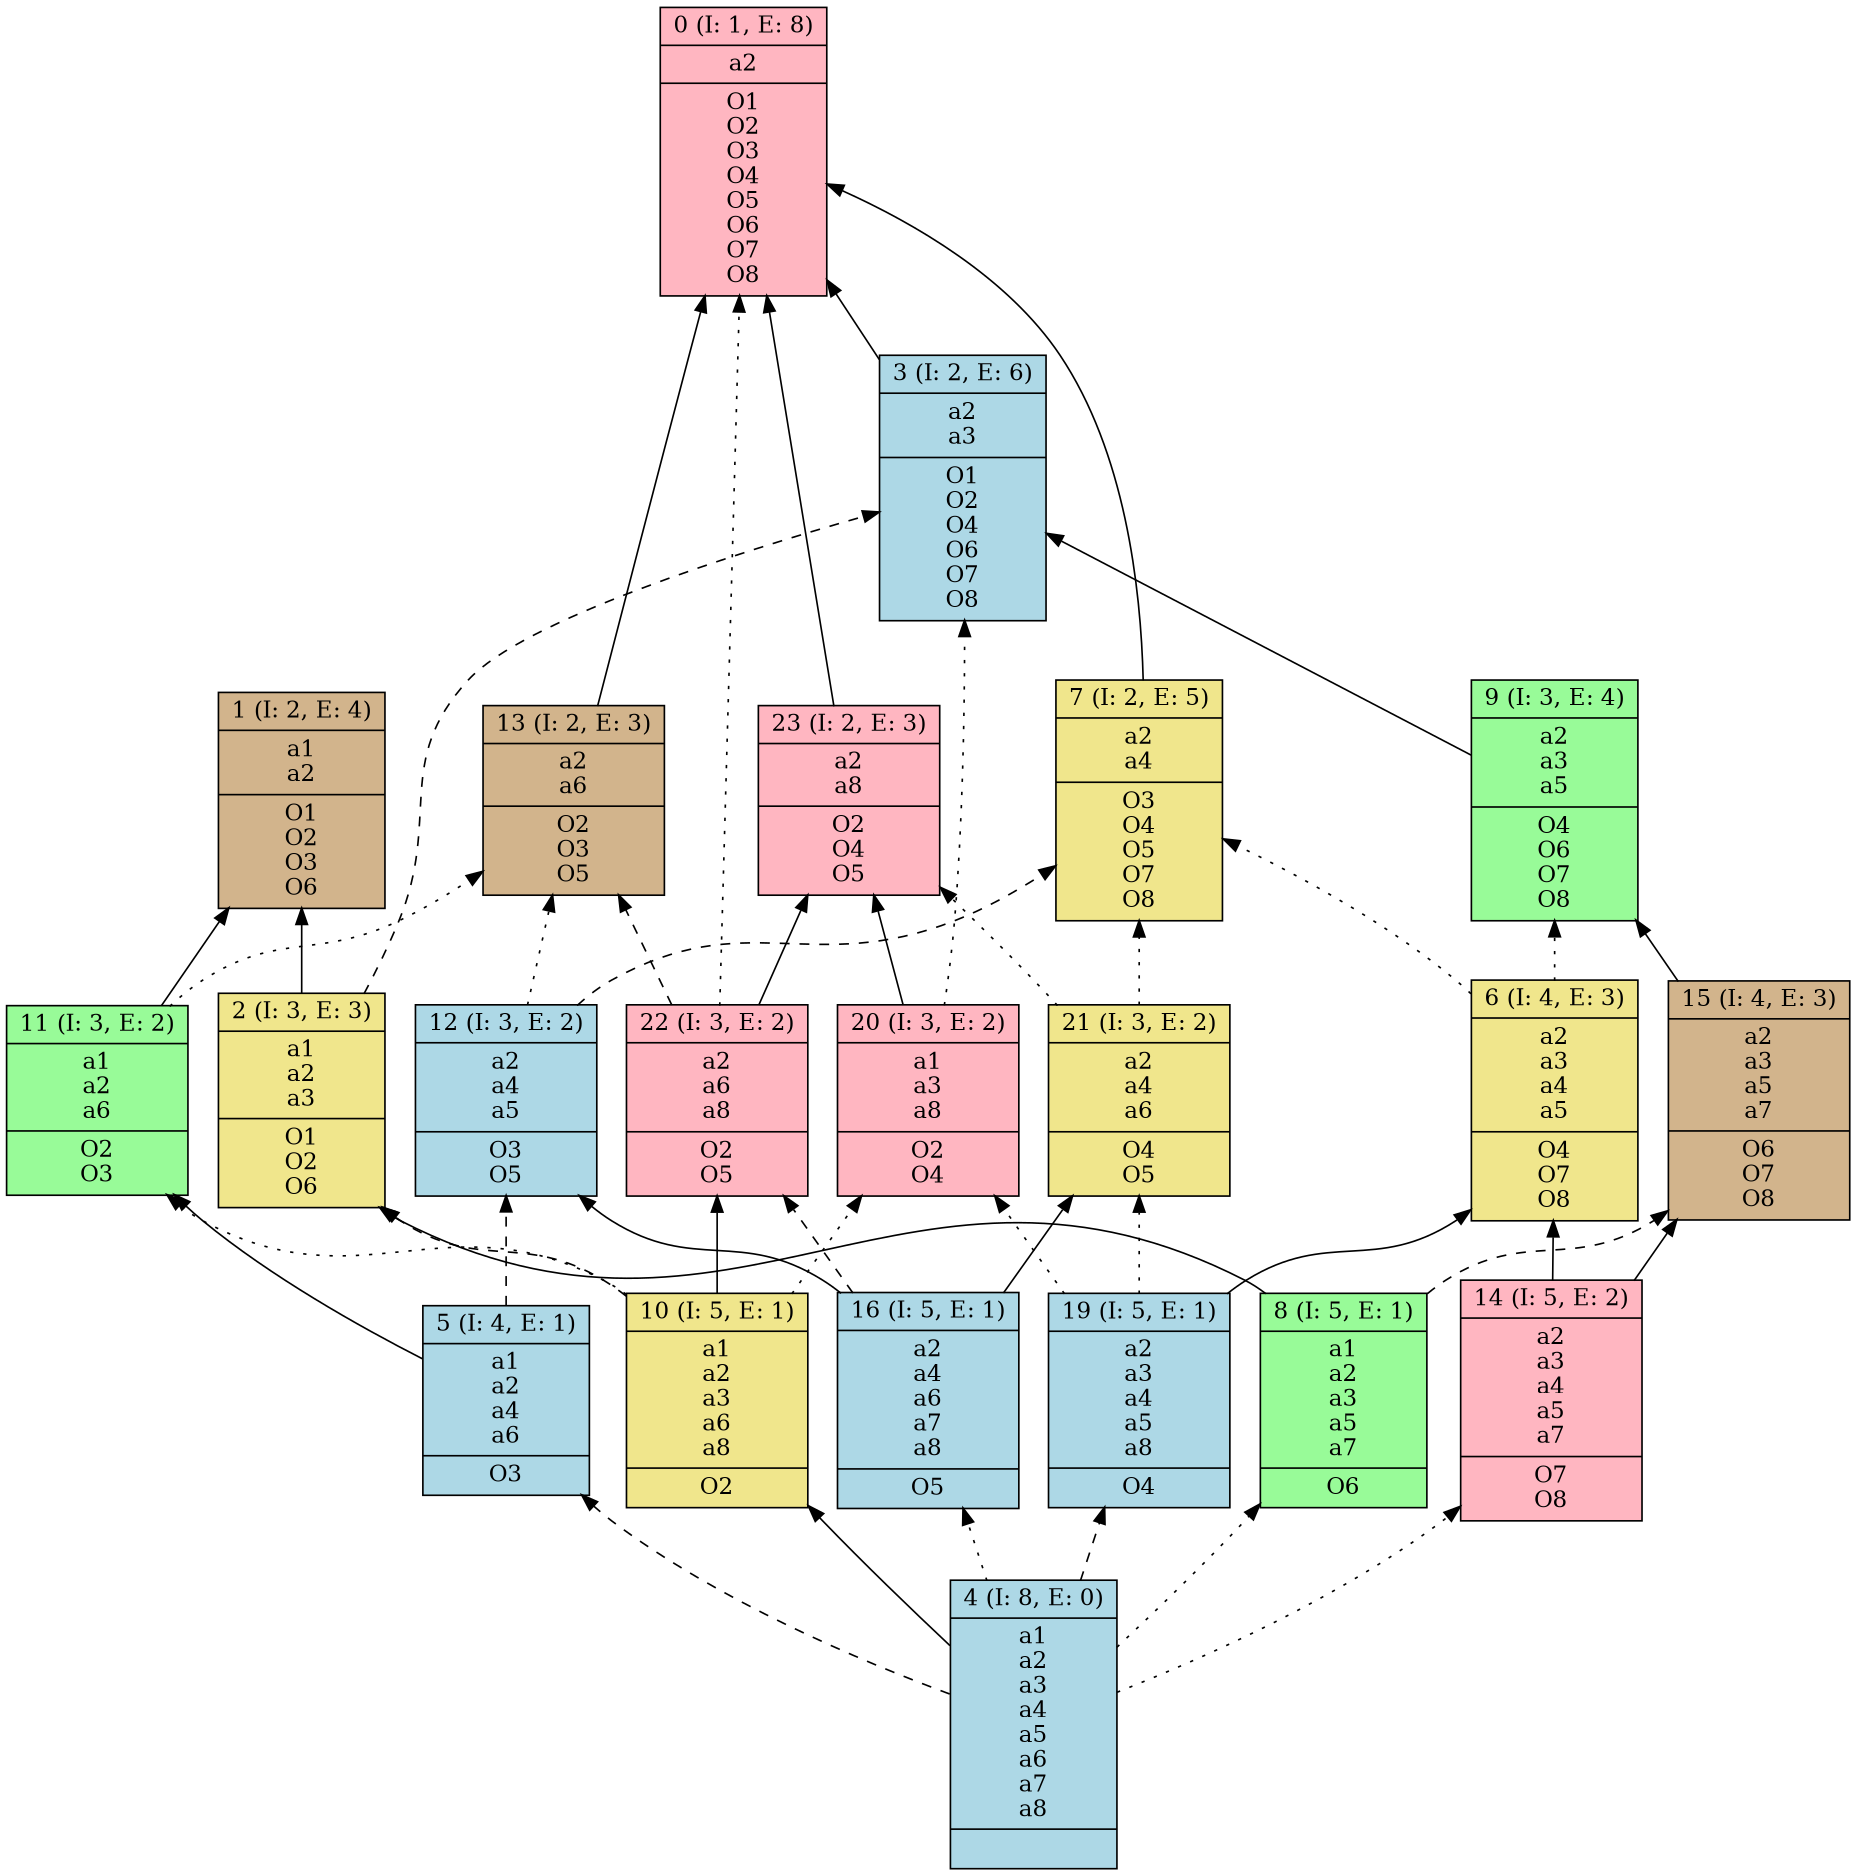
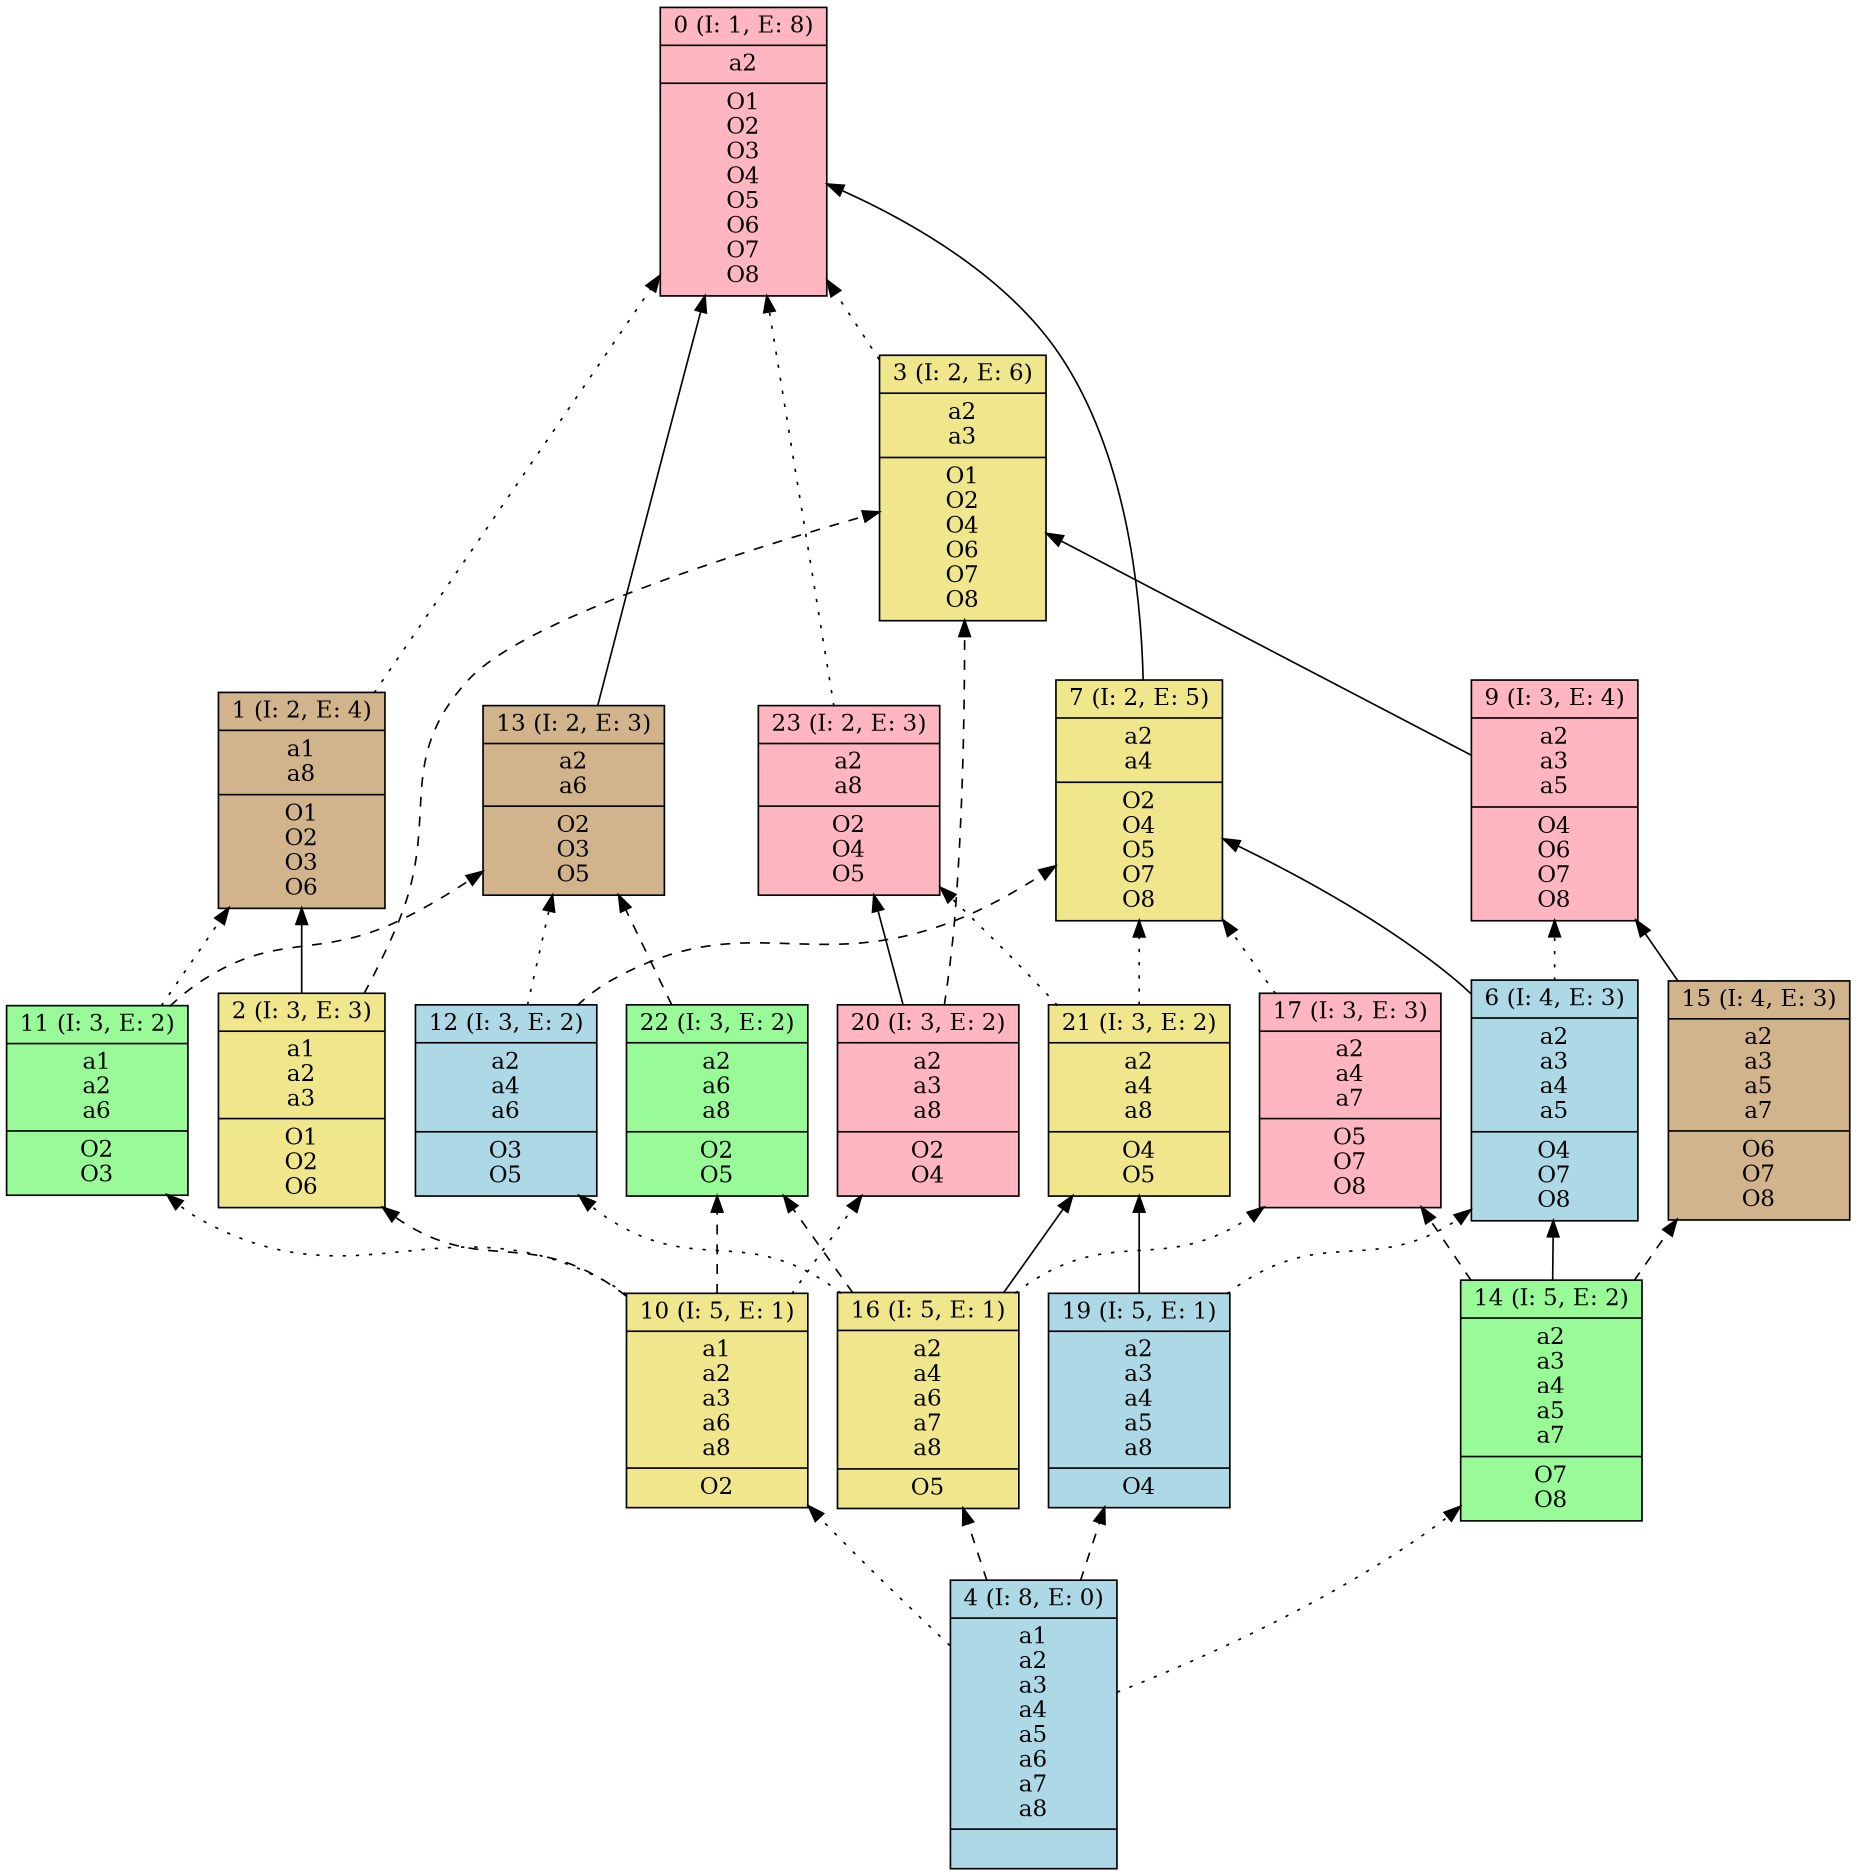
edge "3 (I: 2, E: 6)" -> "0 (I: 1, E: 8)": style solid -> dotted
node "3 (I: 2, E: 6)": fillcolor lightblue -> khaki
edge "23 (I: 2, E: 3)" -> "0 (I: 1, E: 8)": style solid -> dotted
edge "22 (I: 3, E: 2)" -> "0 (I: 1, E: 8)": now "1 (I: 2, E: 4)" -> "0 (I: 1, E: 8)"
node "1 (I: 2, E: 4)": text "a2" -> "a8"
node "9 (I: 3, E: 4)": fillcolor palegreen -> lightpink
node "7 (I: 2, E: 5)": text "O3" -> "O2"
edge "20 (I: 3, E: 2)" -> "3 (I: 2, E: 6)": style dotted -> dashed
edge "6 (I: 4, E: 3)" -> "7 (I: 2, E: 5)": style dotted -> solid
edge "11 (I: 3, E: 2)" -> "13 (I: 2, E: 3)": style dotted -> dashed
edge "22 (I: 3, E: 2)" -> "23 (I: 2, E: 3)": removed
edge "11 (I: 3, E: 2)" -> "1 (I: 2, E: 4)": style solid -> dotted
node "20 (I: 3, E: 2)": text "a1" -> "a2"
node "22 (I: 3, E: 2)": fillcolor lightpink -> palegreen
node "17 (I: 3, E: 3)": added
node "6 (I: 4, E: 3)": fillcolor khaki -> lightblue
node "12 (I: 3, E: 2)": text "a5" -> "a6"
node "21 (I: 3, E: 2)": text "a6" -> "a8"
edge "10 (I: 5, E: 1)" -> "22 (I: 3, E: 2)": style solid -> dashed
edge "16 (I: 5, E: 1)" -> "12 (I: 3, E: 2)": style solid -> dotted
edge "19 (I: 5, E: 1)" -> "6 (I: 4, E: 3)": style solid -> dotted
edge "19 (I: 5, E: 1)" -> "21 (I: 3, E: 2)": style dotted -> solid
edge "14 (I: 5, E: 2)" -> "15 (I: 4, E: 3)": style solid -> dashed
edge "19 (I: 5, E: 1)" -> "20 (I: 3, E: 2)": removed
node "5 (I: 4, E: 1)": removed
node "16 (I: 5, E: 1)": fillcolor lightblue -> khaki
node "8 (I: 5, E: 1)": removed
node "14 (I: 5, E: 2)": fillcolor lightpink -> palegreen
edge "4 (I: 8, E: 0)" -> "16 (I: 5, E: 1)": style dotted -> dashed
edge "4 (I: 8, E: 0)" -> "10 (I: 5, E: 1)": style solid -> dotted
